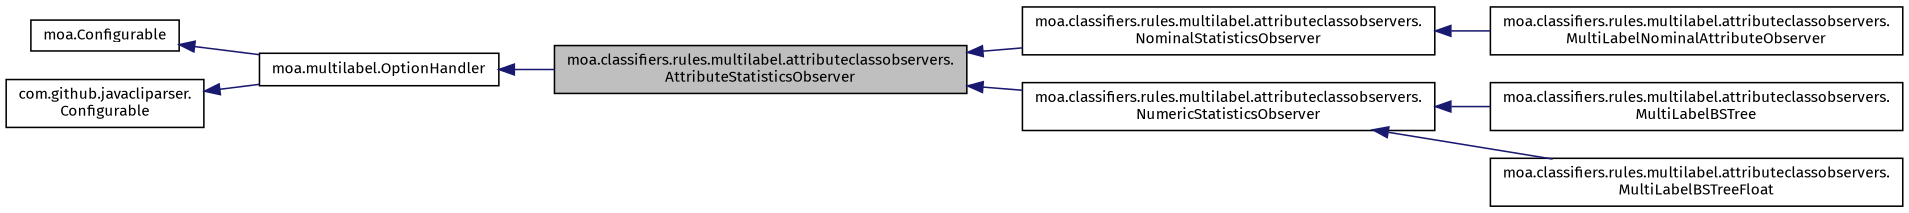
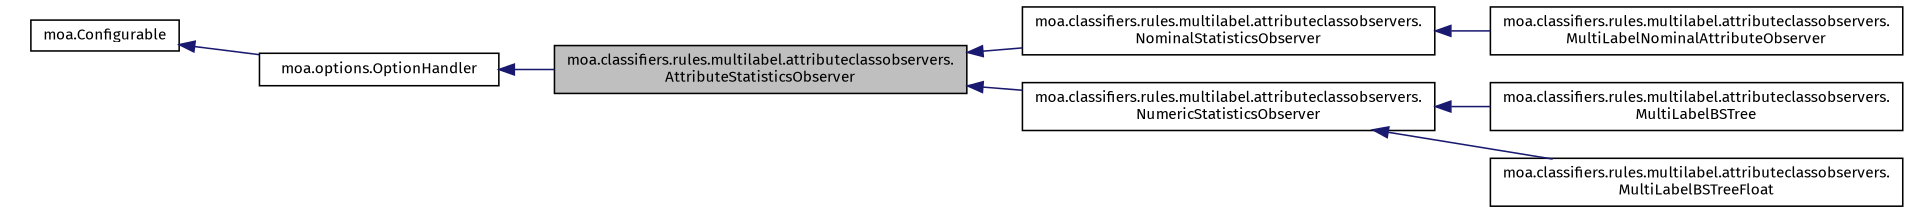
node "moa.multilabel.OptionHandler": label "moa.multilabel.OptionHandler" -> "moa.options.OptionHandler"
node "com.github.javacliparser. Configurable": removed
